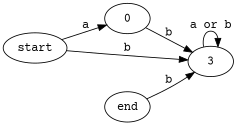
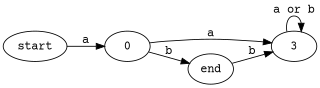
edge "0" -> "3": label "b" -> "a"
edge "start" -> "3": removed, label "b"
edge "0" -> "end": added, label "b"
